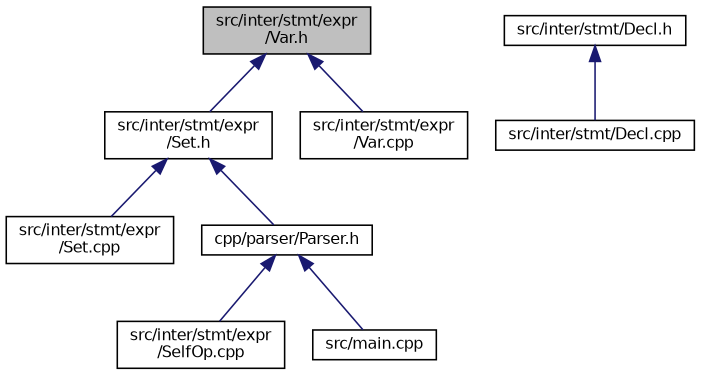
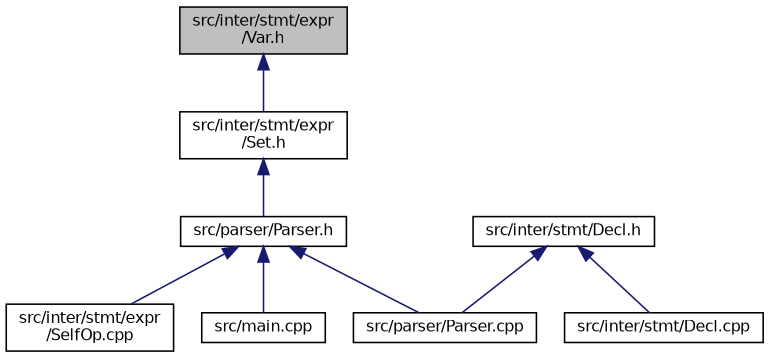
node "src/inter/stmt/expr /Var.cpp": removed
node "src/inter/stmt/expr /Set.cpp": removed
node "cpp/parser/Parser.h": label "cpp/parser/Parser.h" -> "src/parser/Parser.h"
node "src/parser/Parser.cpp": added
